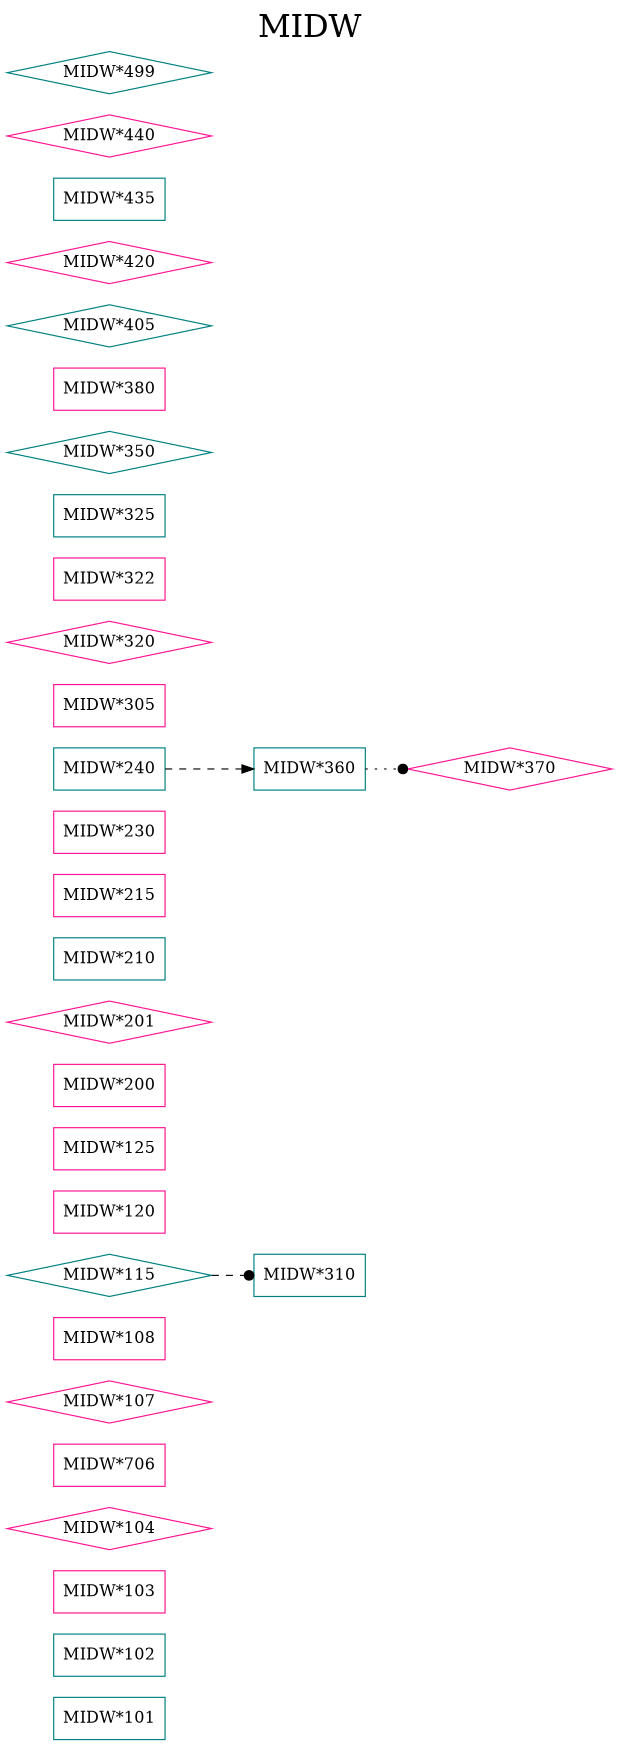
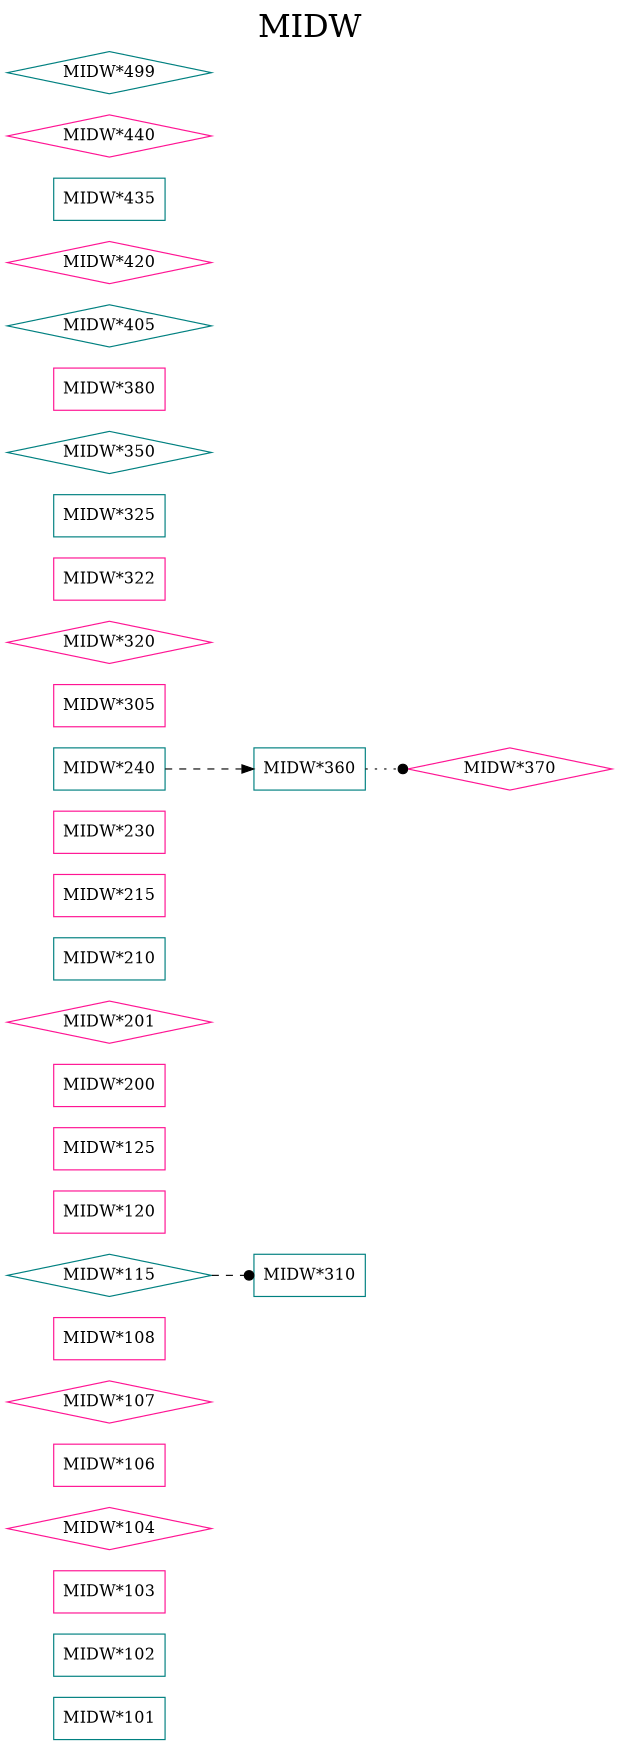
node "MIDW*706": label "MIDW*706" -> "MIDW*106"
